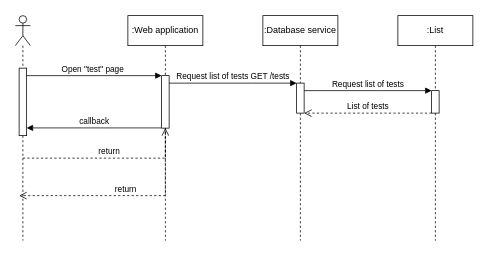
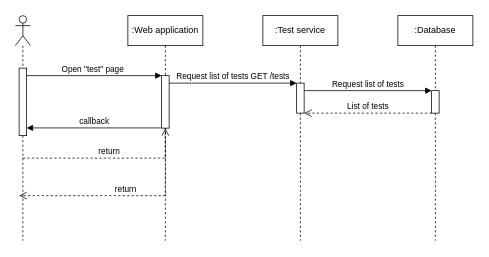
node ":Database service": label ":Database service" -> ":Test service"
node ":List": label ":List" -> ":Database"
